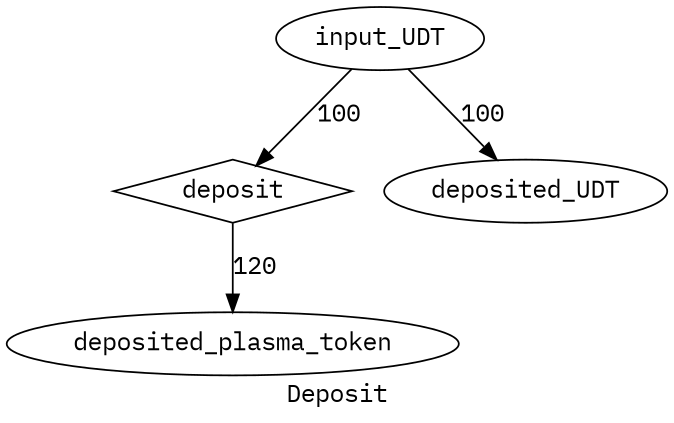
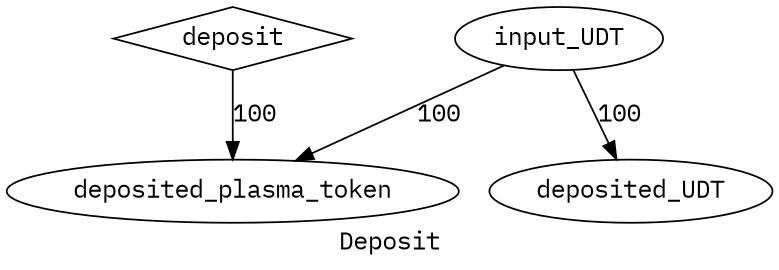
edge "input_UDT" -> "deposit": now "input_UDT" -> "deposited_plasma_token"
edge "deposit" -> "deposited_plasma_token": label "120" -> "100"
